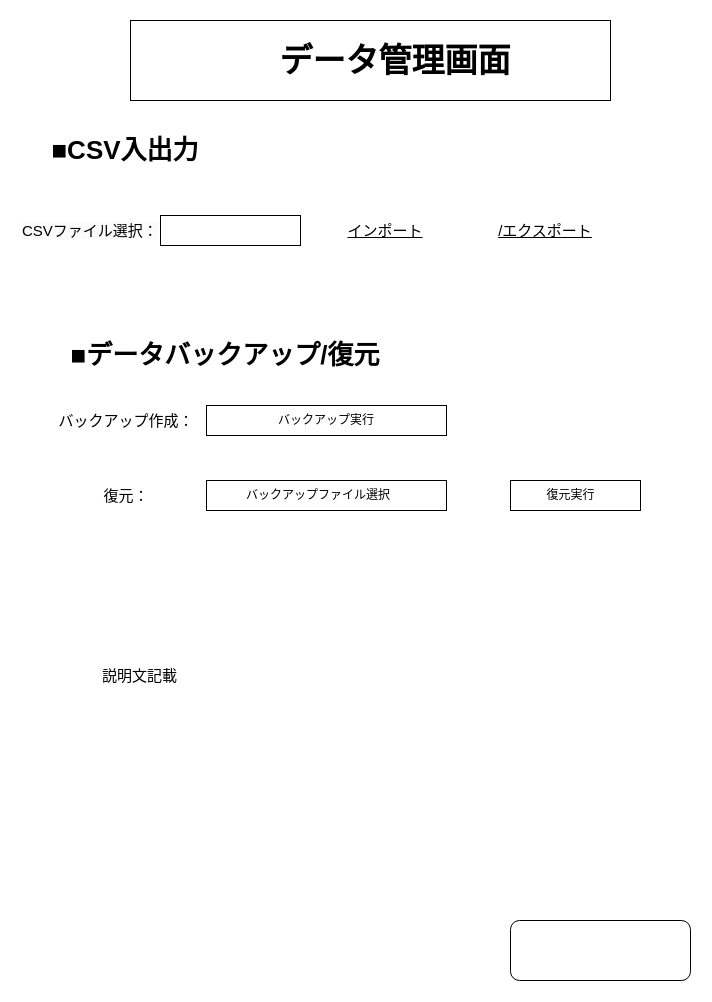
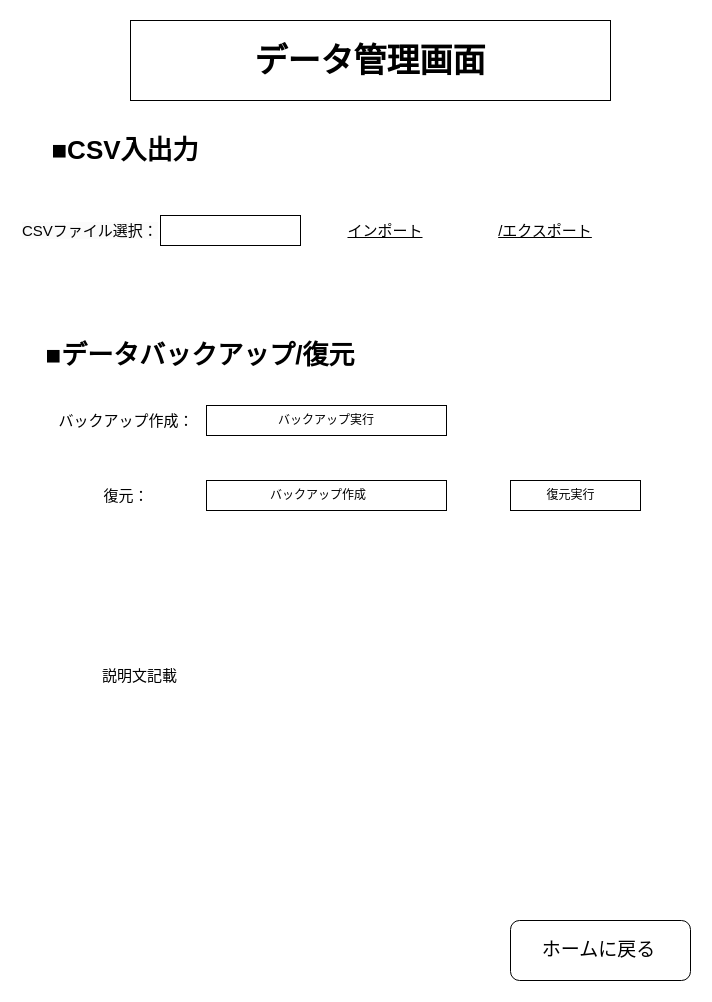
node "データ管理画面": moved (396, 61) -> (371, 61)
node "■データバックアップ/復元": moved (226, 356) -> (201, 356)
node "バックアップファイル選択": label "バックアップファイル選択" -> "バックアップ作成"
node "ホームに戻る": added
